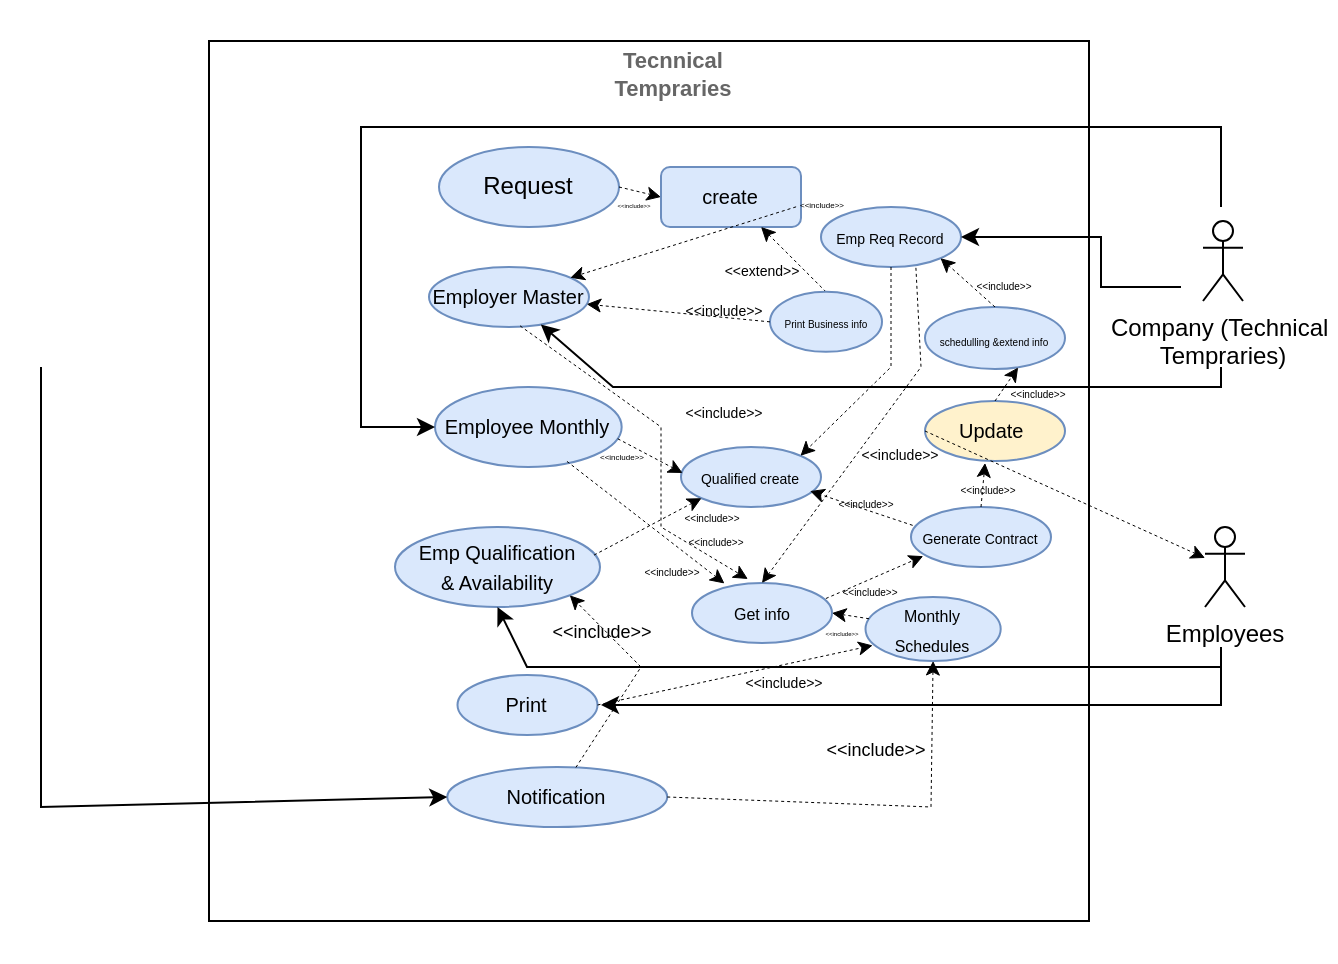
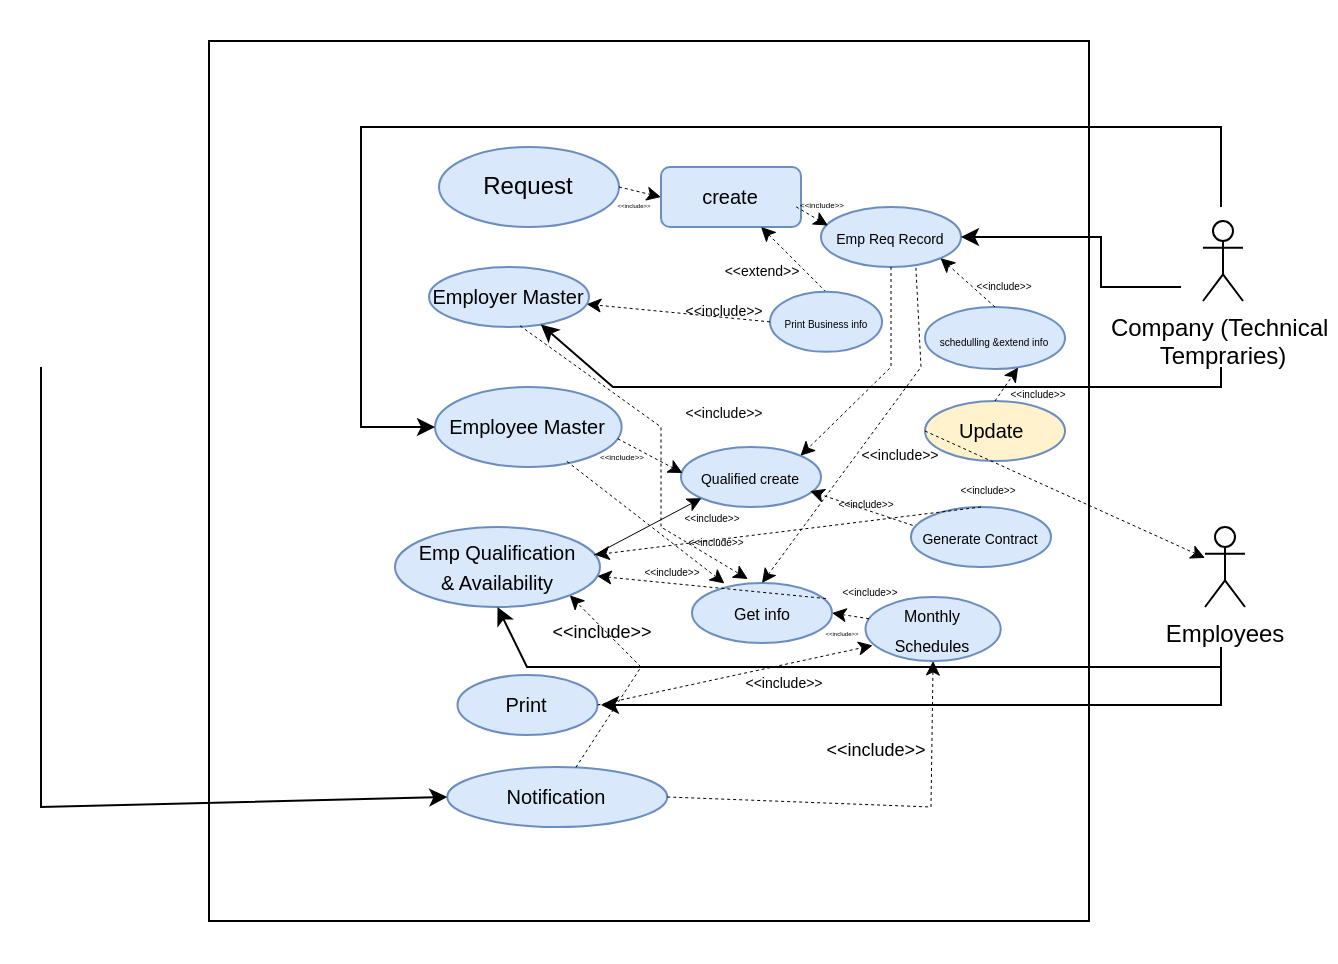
node "Tecnnical Tempraries": removed
edge "create" -> "Employer Master": now "create" -> "Emp Req Record"
node "Employee Monthly": label "Employee Monthly" -> "Employee Master"
edge "Generate Contract" -> "Update": now "Generate Contract" -> "Emp Qualification & Availability"
edge "Emp Qualification & Availability" -> "Qualified create": style dashed -> solid
edge "Get info" -> "Generate Contract": now "Get info" -> "Emp Qualification & Availability"
